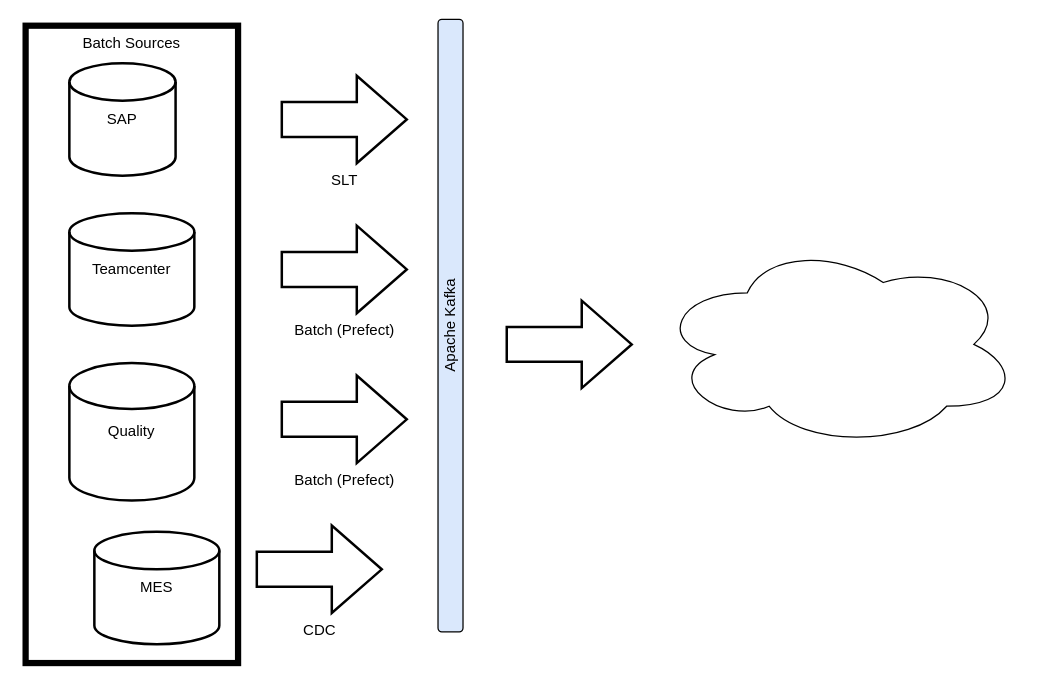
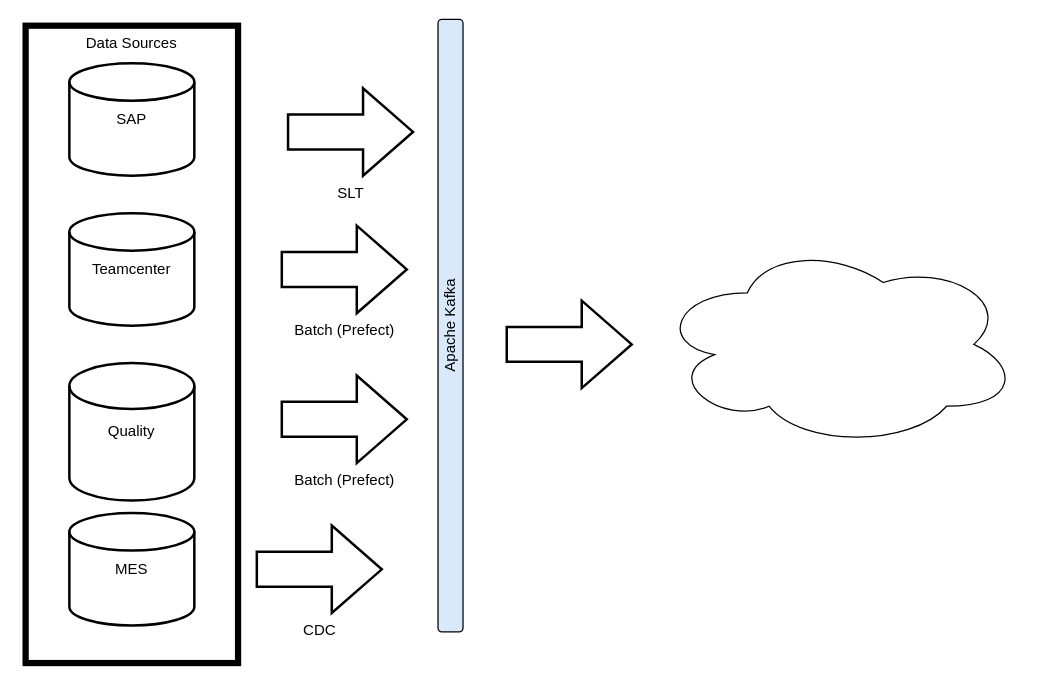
node "Batch Sources": label "Batch Sources" -> "Data Sources"
node "SAP": size 106x113 -> 125x113
node "SLT": moved (344, 119) -> (351, 132)
node "MES": moved (157, 588) -> (132, 569)
